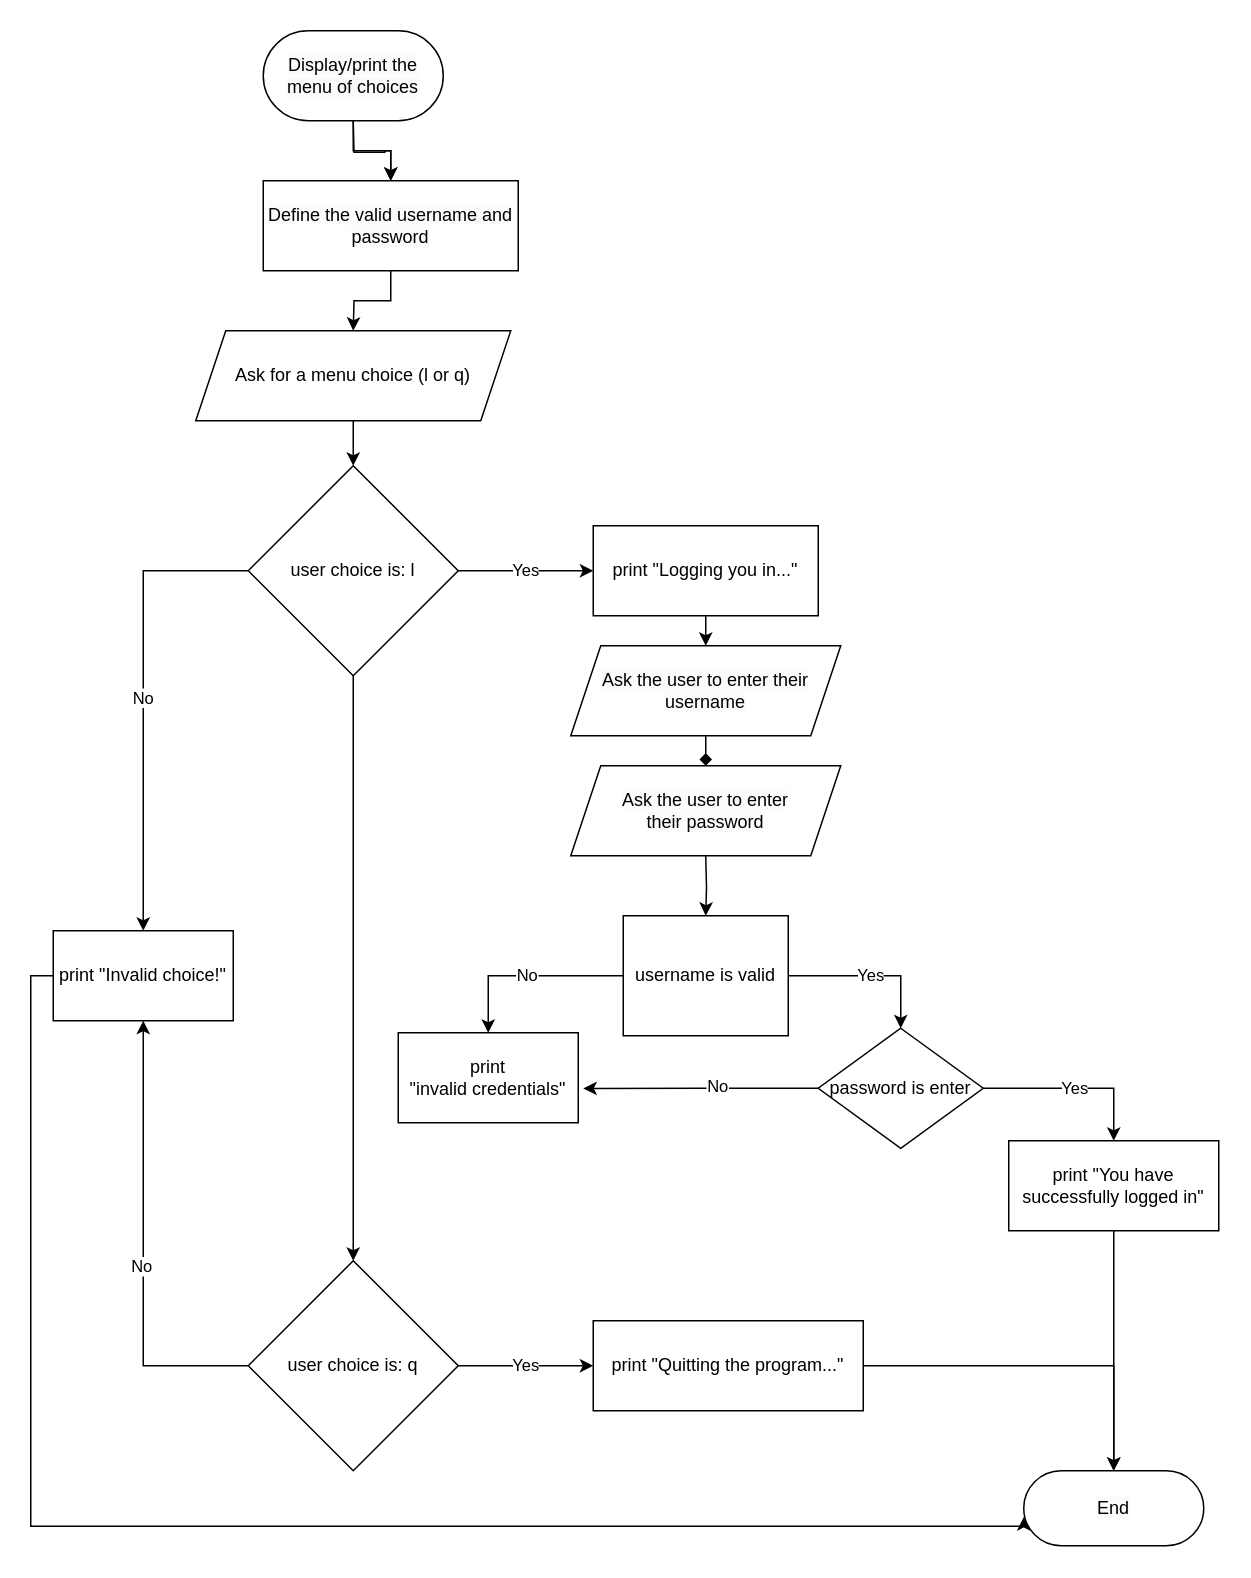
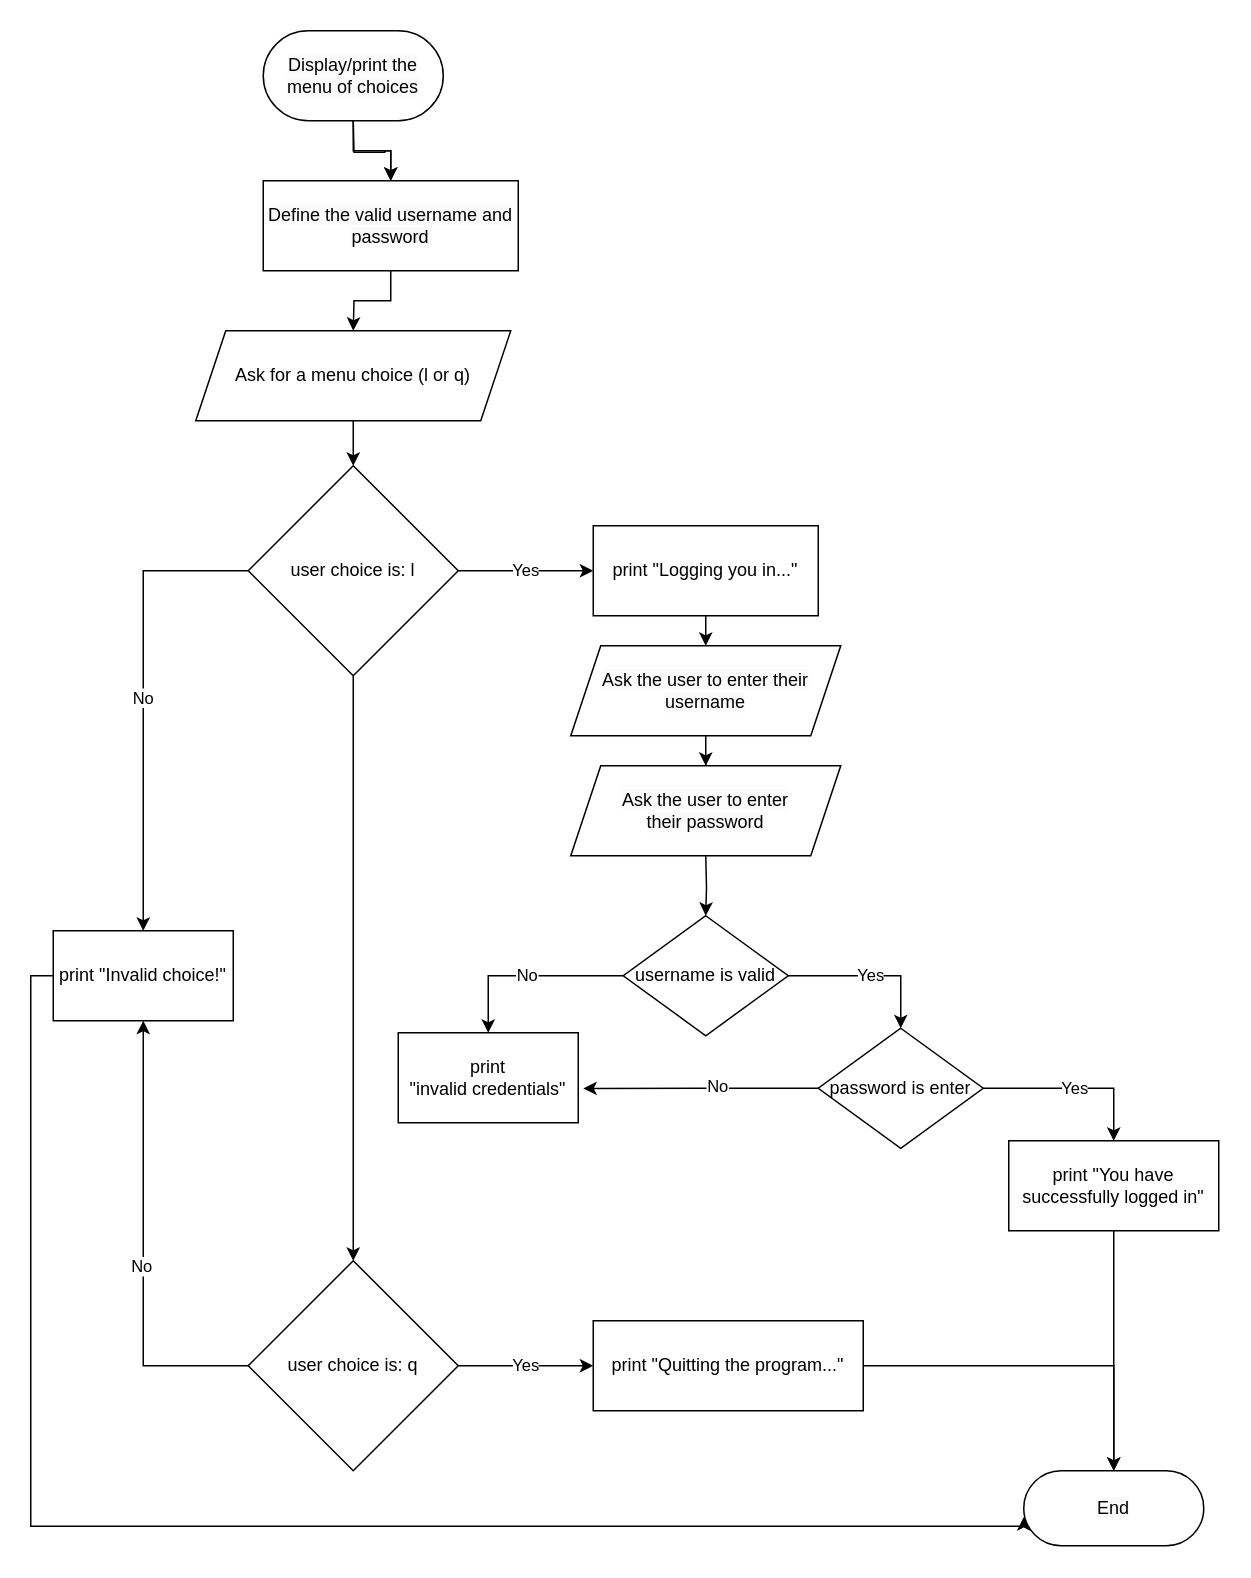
edge "Ask the user to enter their username" -> "Ask the user to enter their password": arrowhead diamond -> classic
node "username is valid": shape rectangle -> diamond
